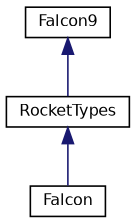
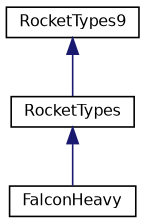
node "Falcon9": label "Falcon9" -> "RocketTypes9"
node "Falcon": label "Falcon" -> "FalconHeavy"
